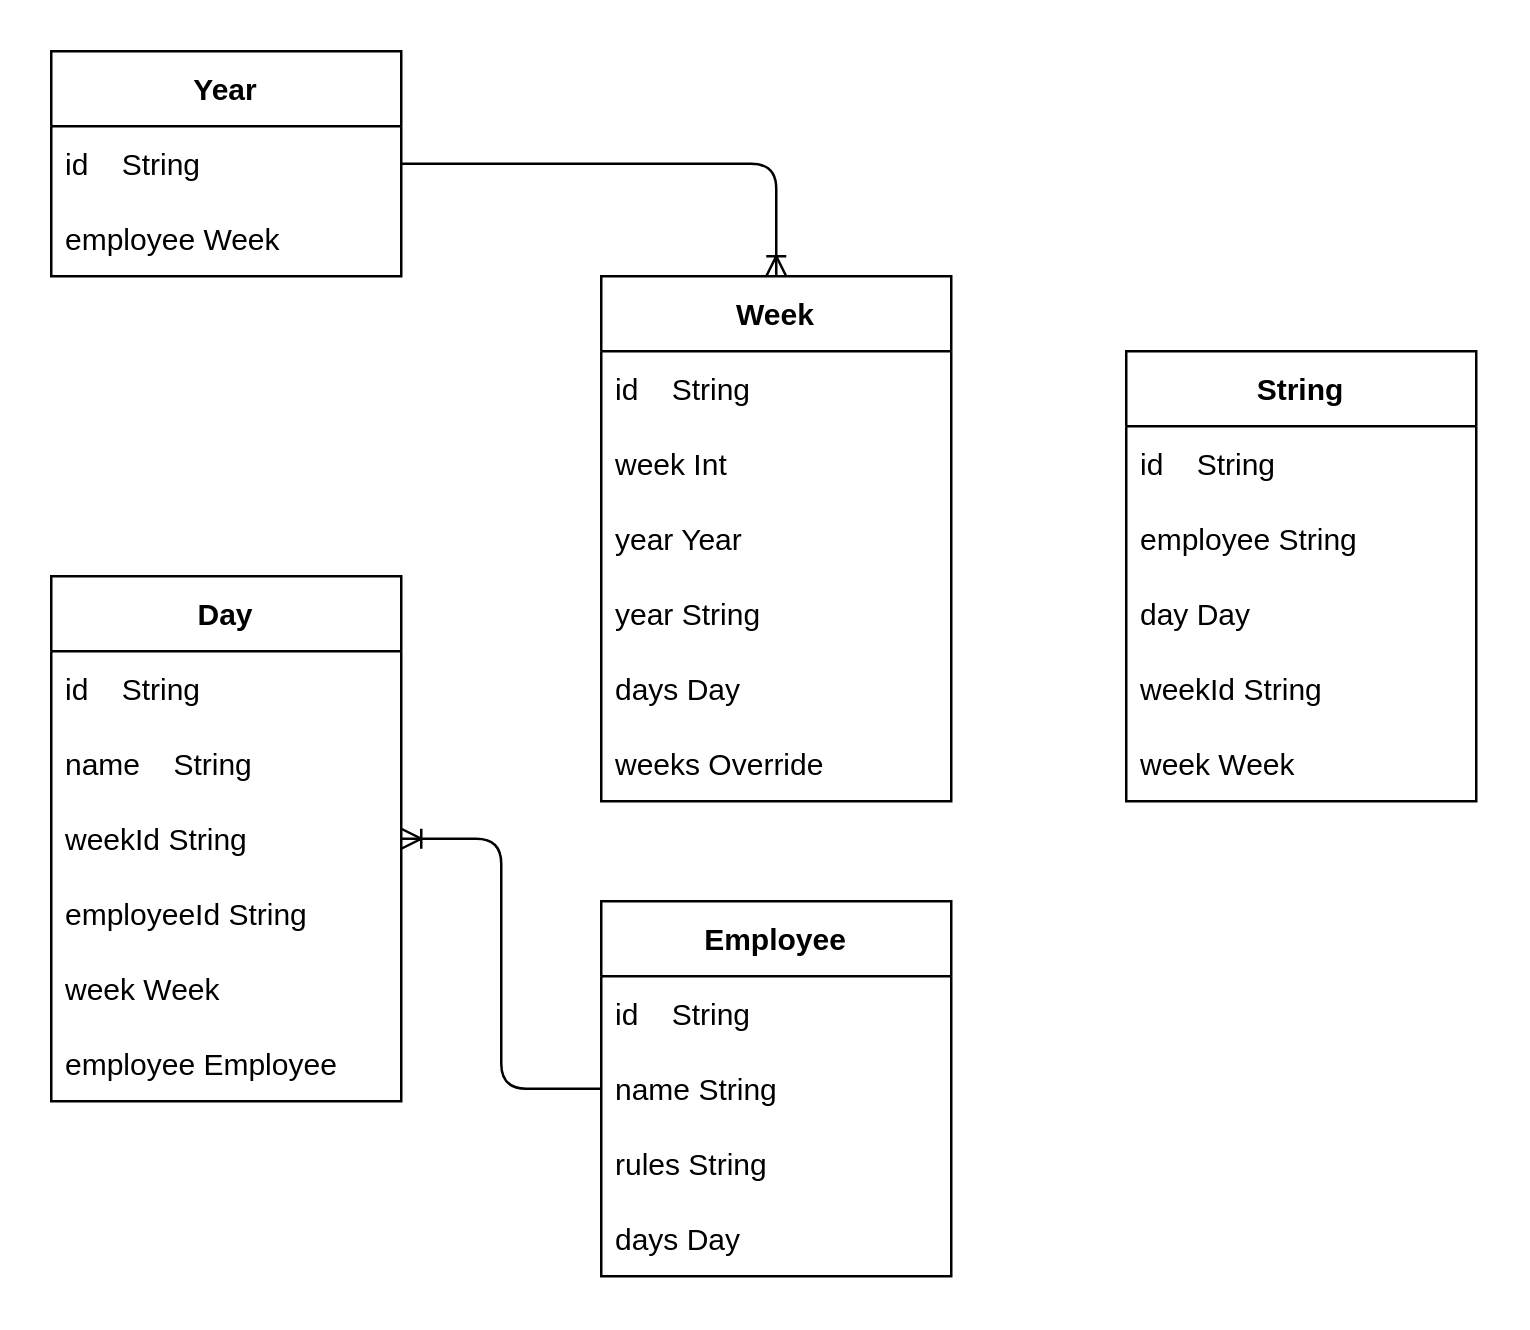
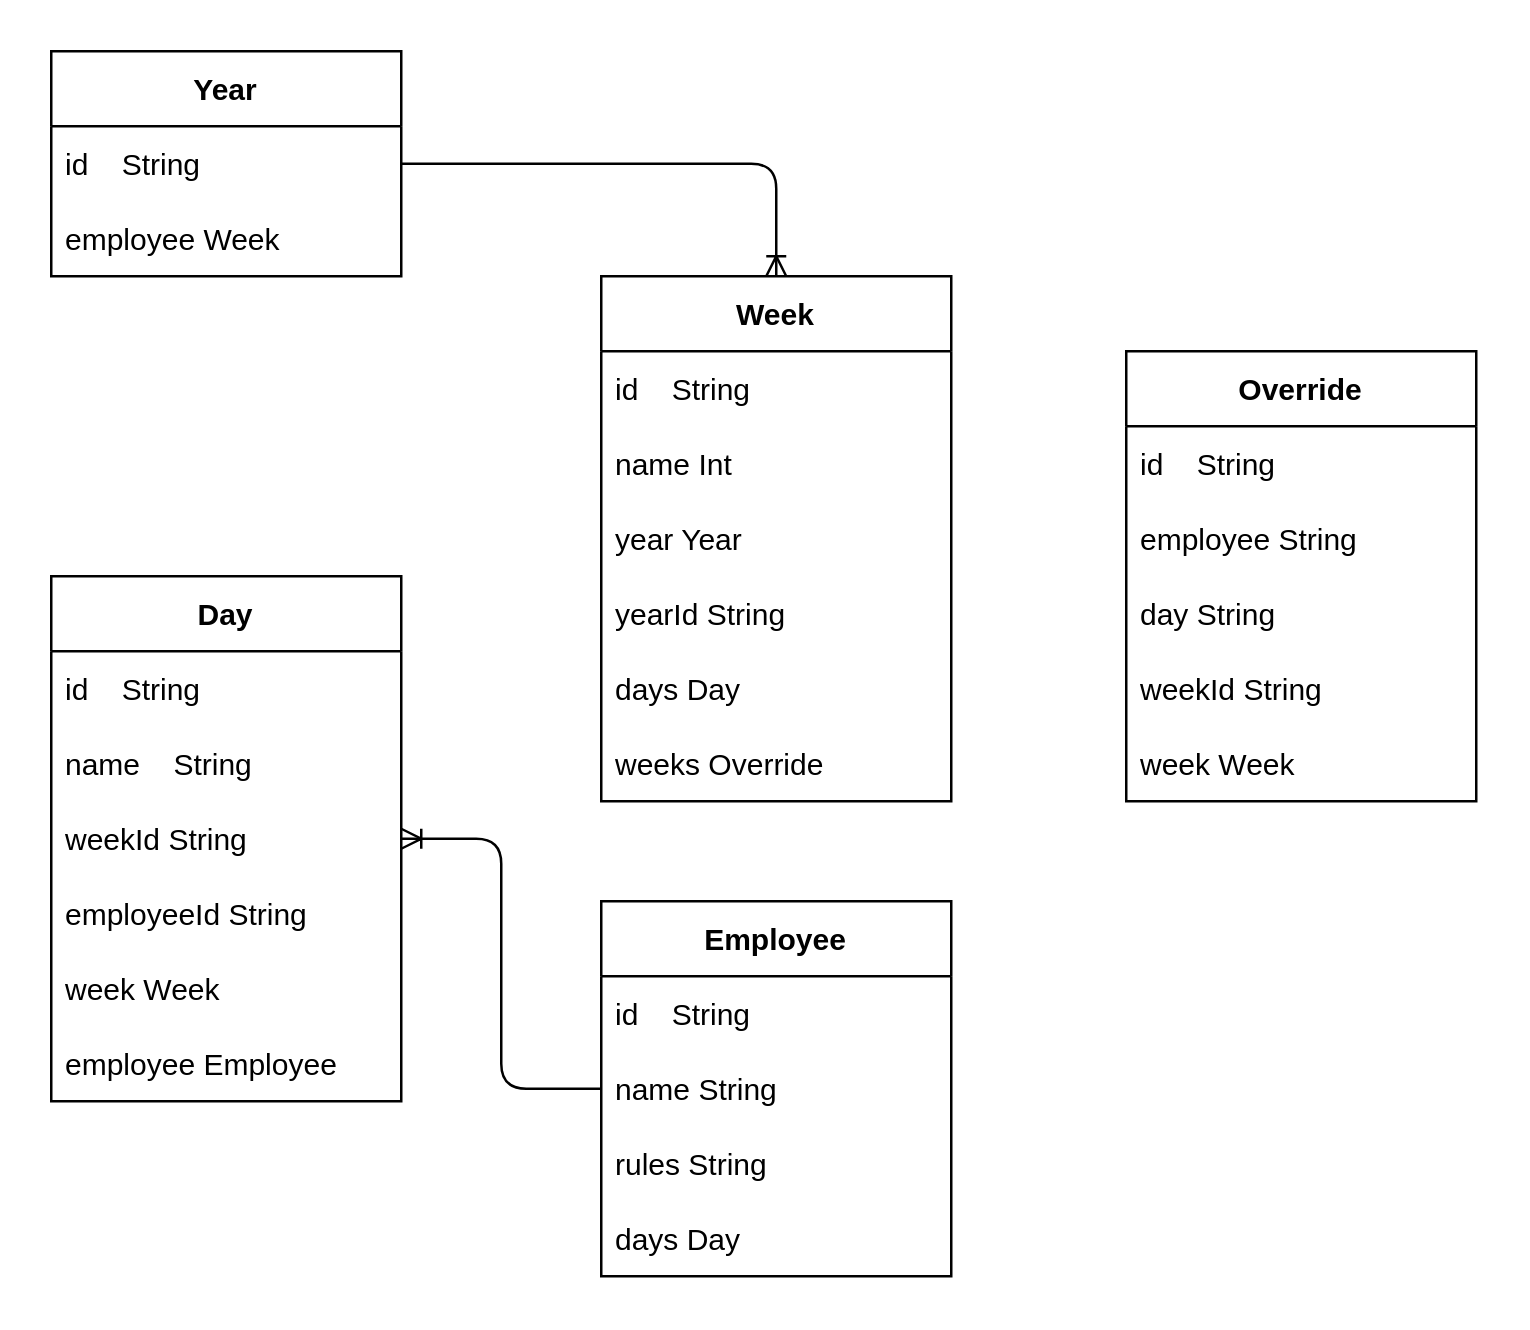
node "String": label "String" -> "Override"
node "week Int": label "week Int" -> "name Int"
node "year String": label "year String" -> "yearId String"
node "day Day": label "day Day" -> "day String"
